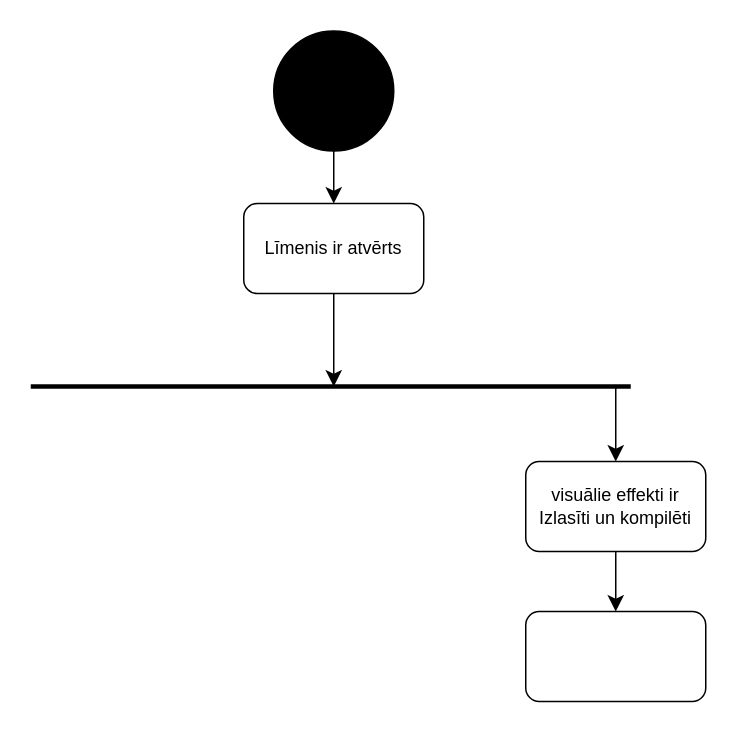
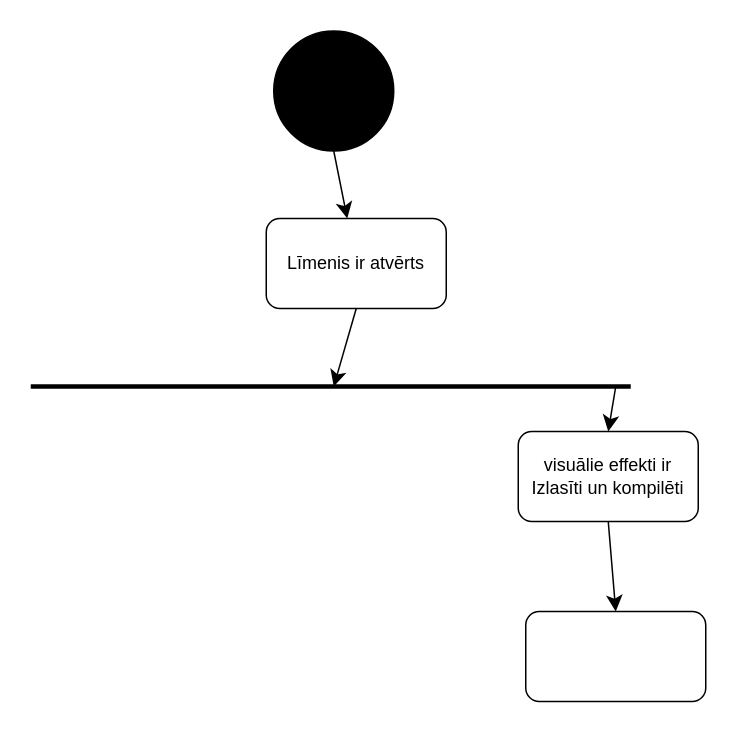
node "Līmenis ir atvērts": moved (334, 248) -> (356, 263)
node "visuālie effekti ir Izlasīti un kompilēti": moved (616, 506) -> (608, 476)
